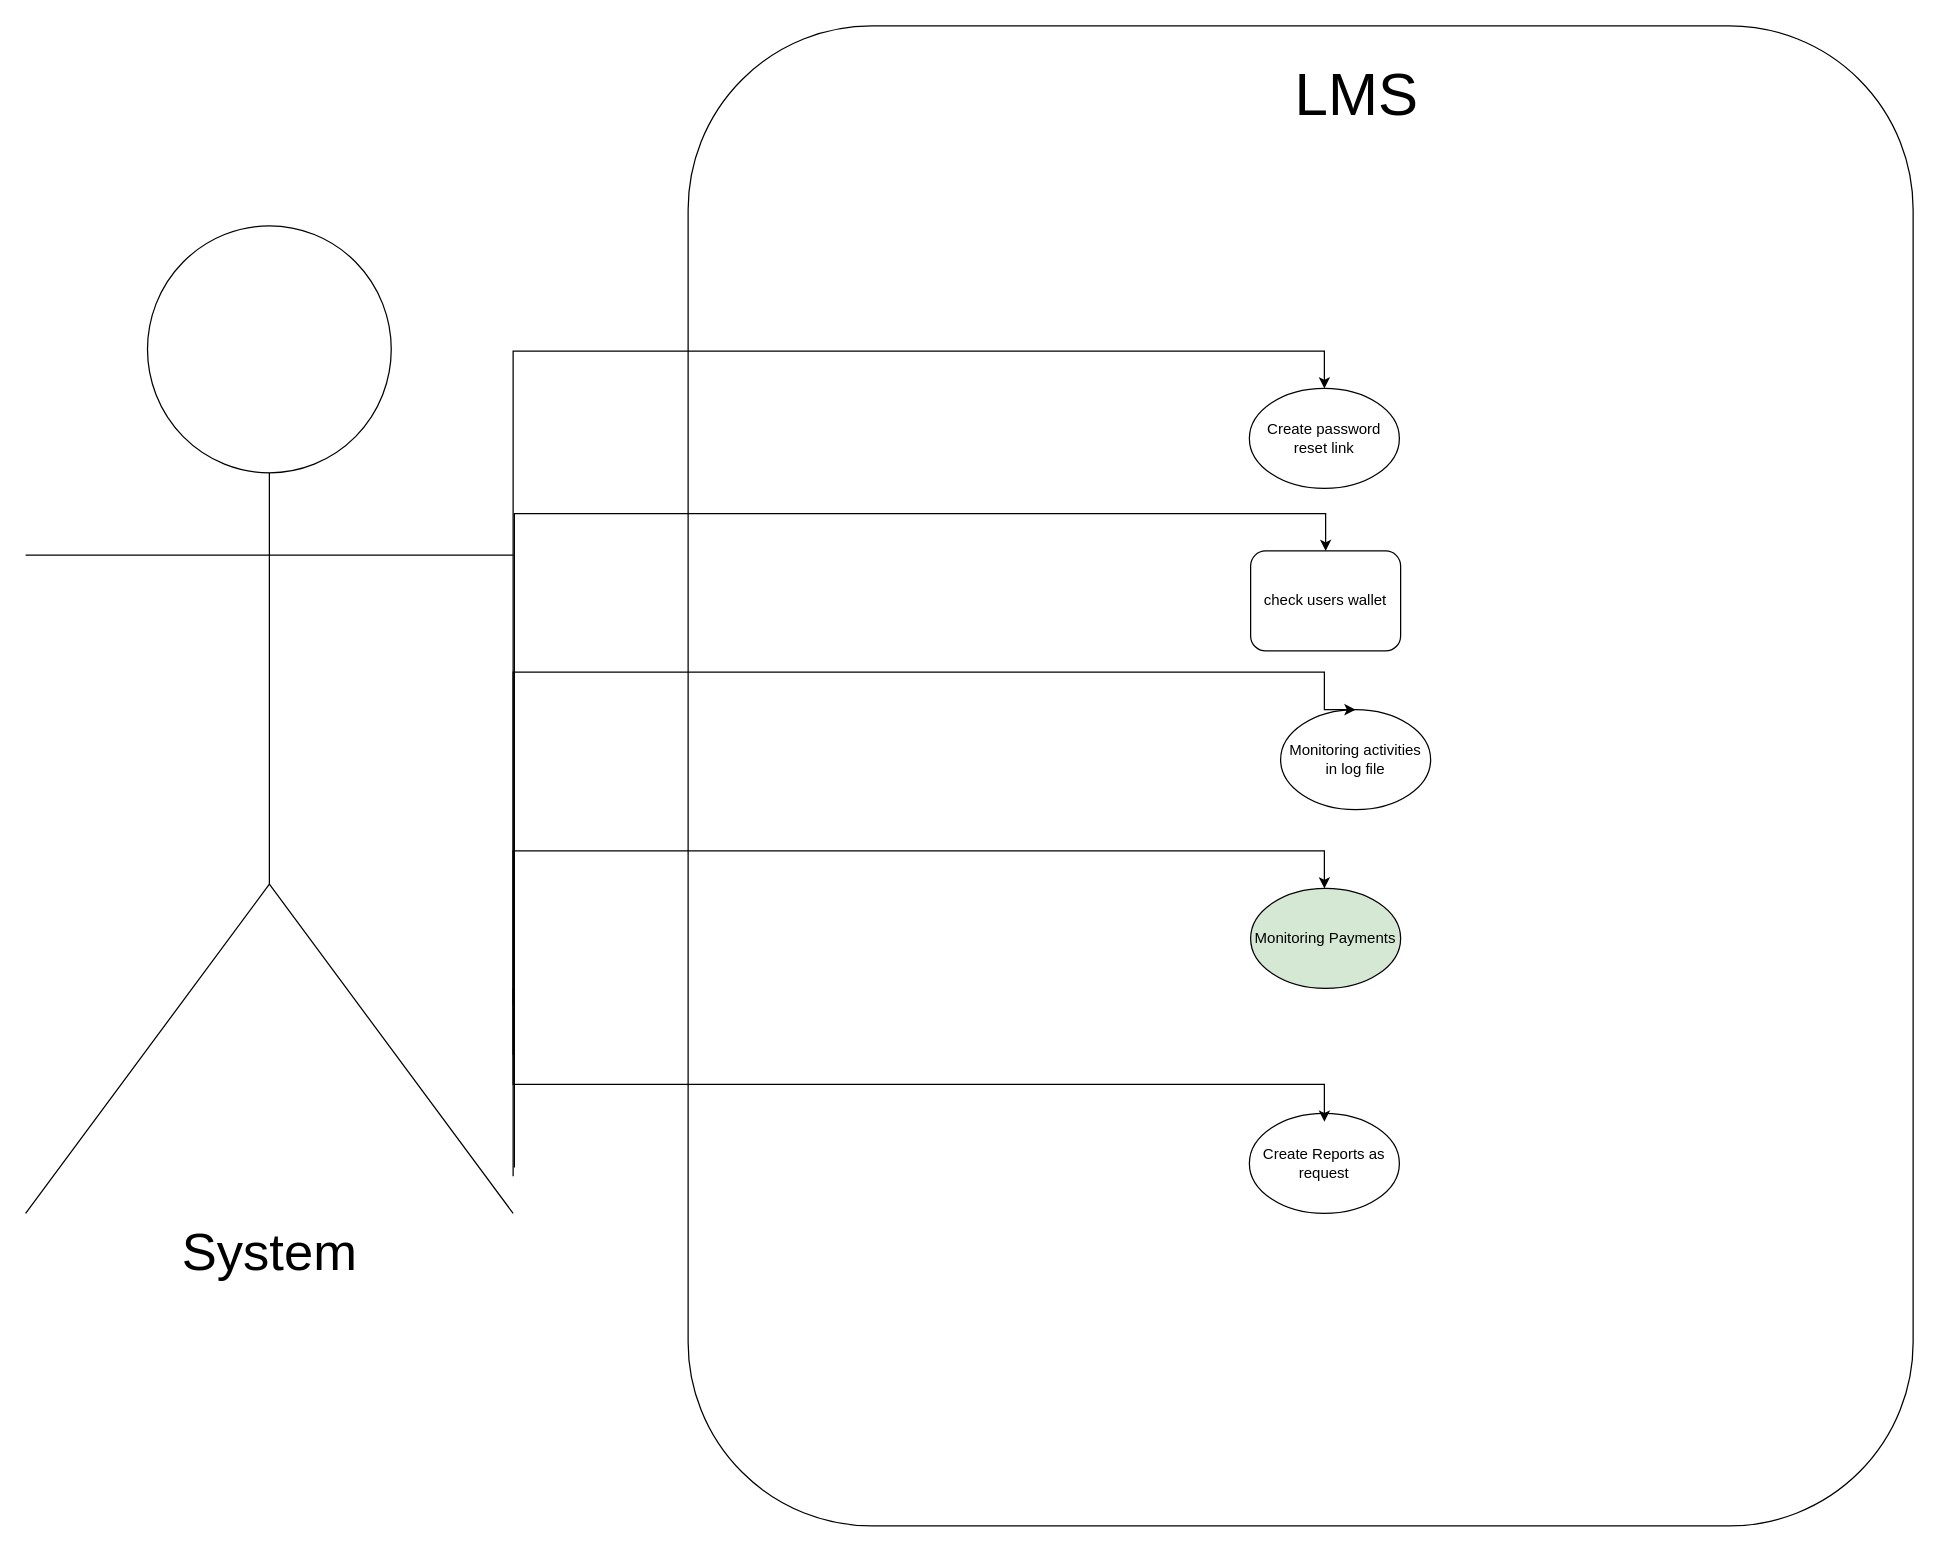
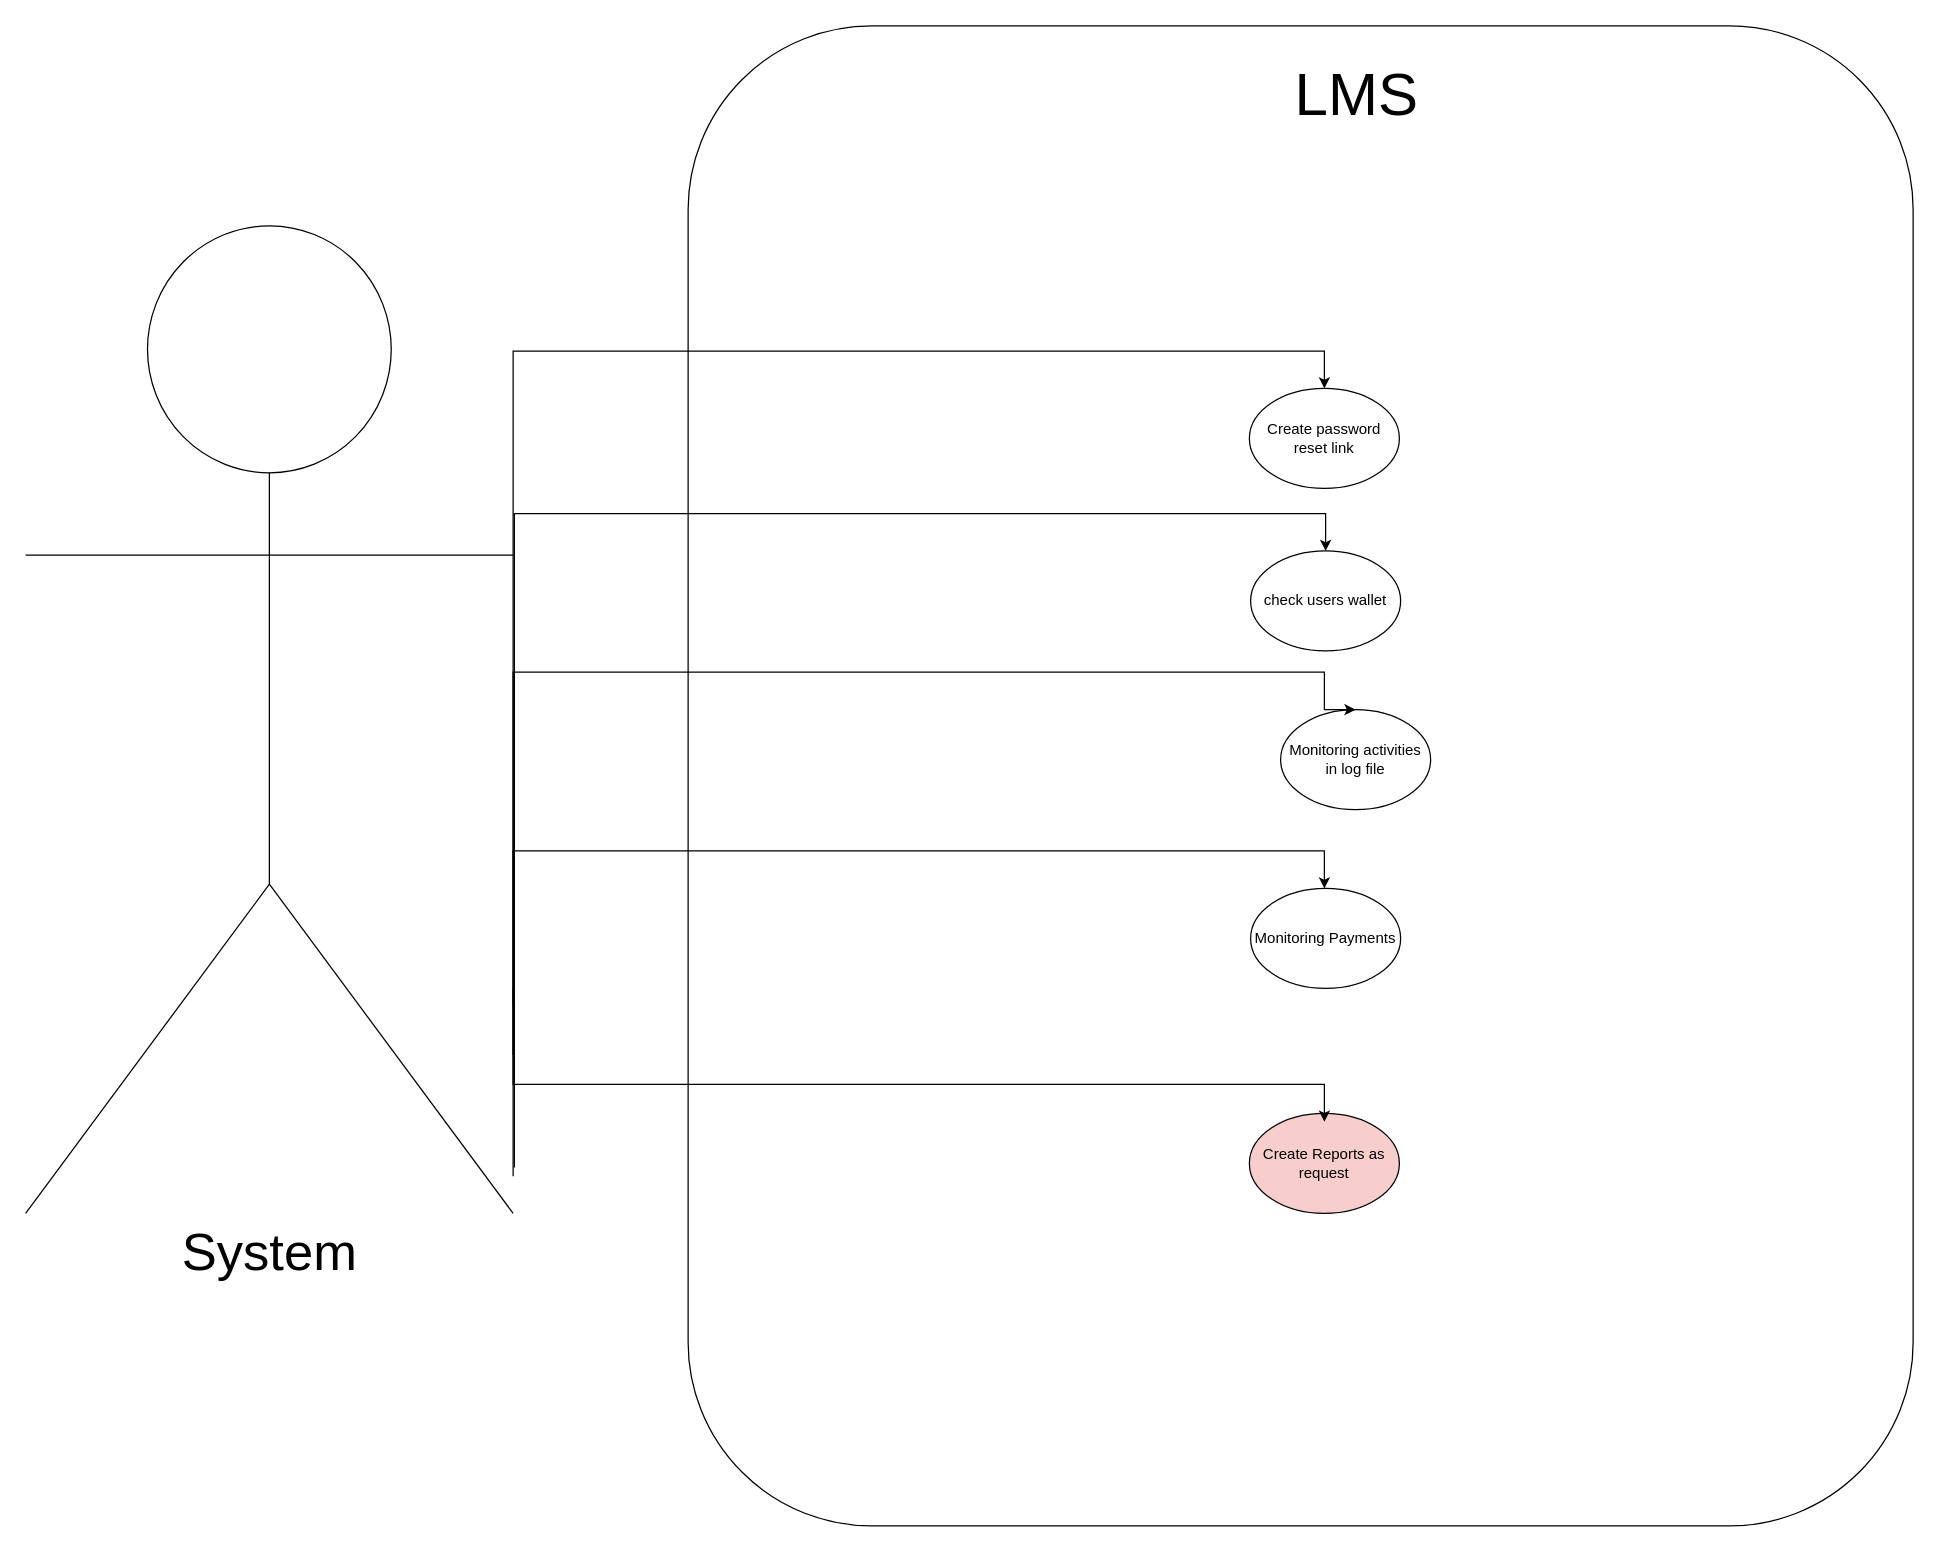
node "check users wallet": shape rounded rectangle -> ellipse
node "Monitoring Payments": fillcolor #d5e8d4 -> #ffffff
node "Create Reports as request": fillcolor #ffffff -> #f8cecc
